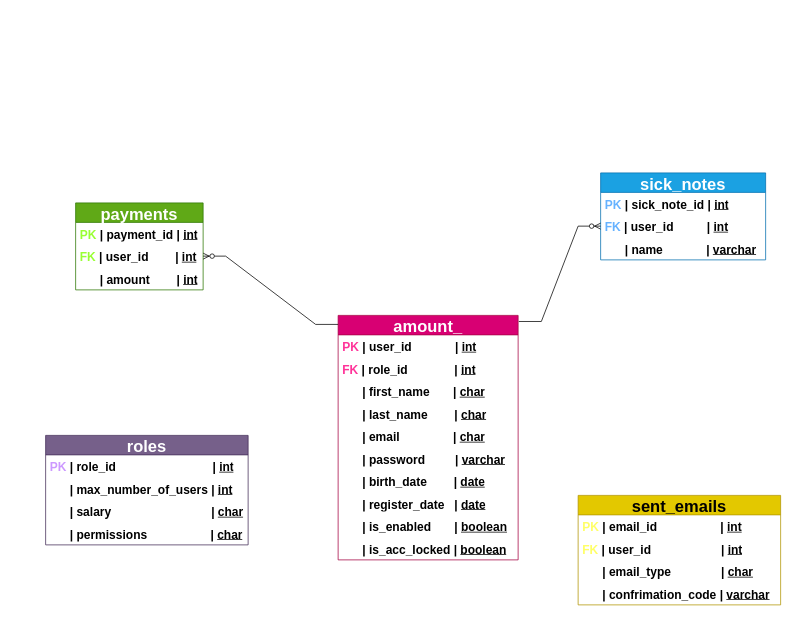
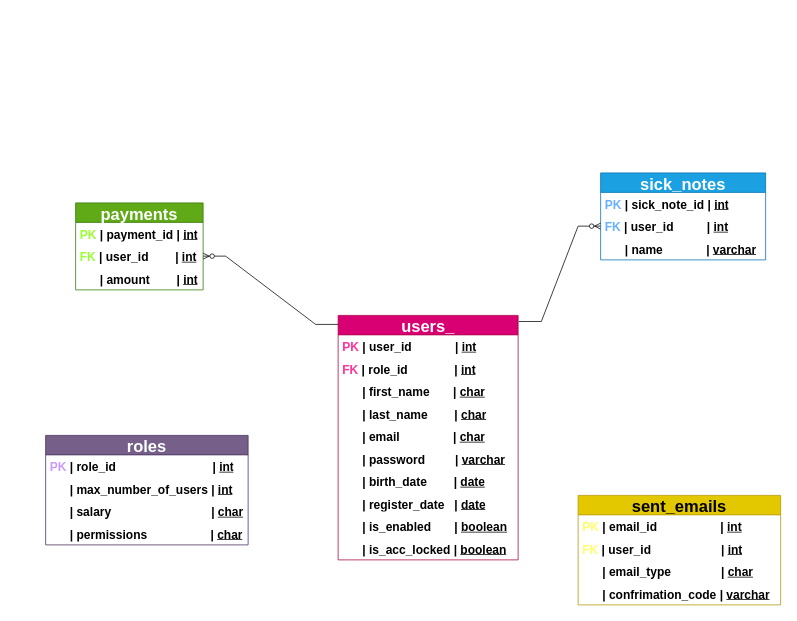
node "amount_": label "amount_" -> "users_"
